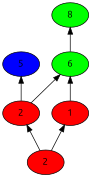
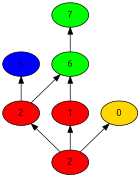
node "8": label "8" -> "7"
node "0": added
